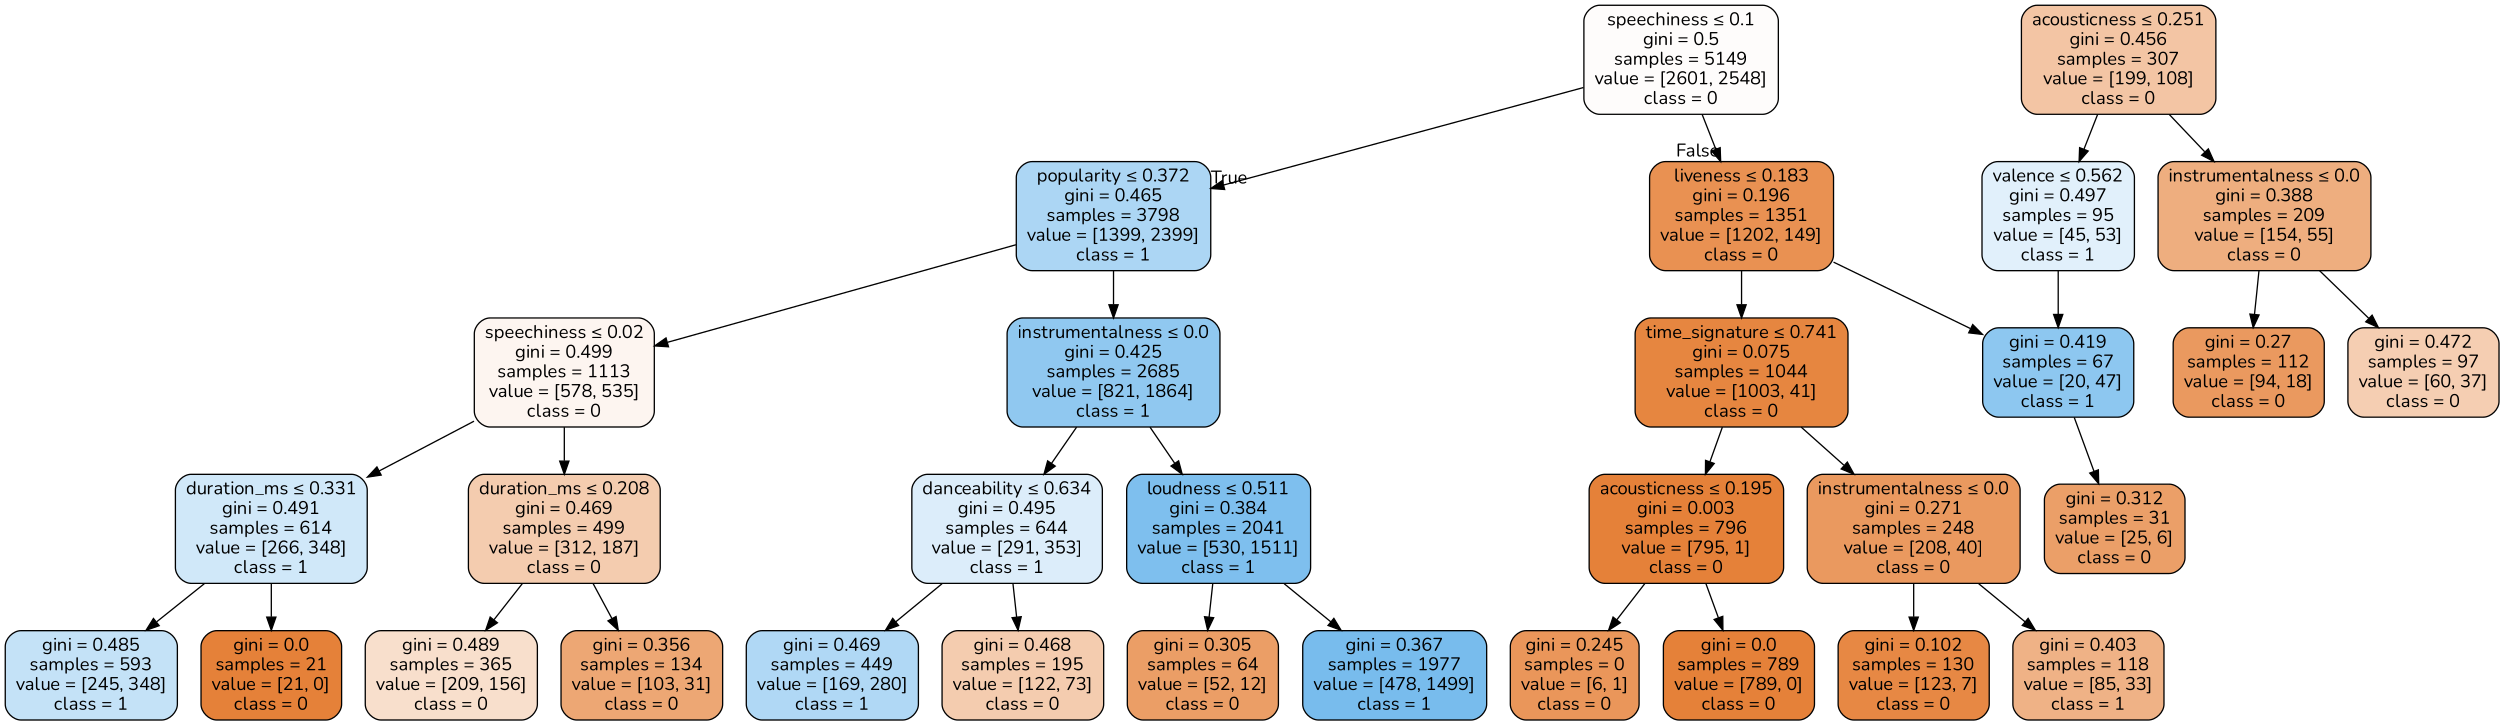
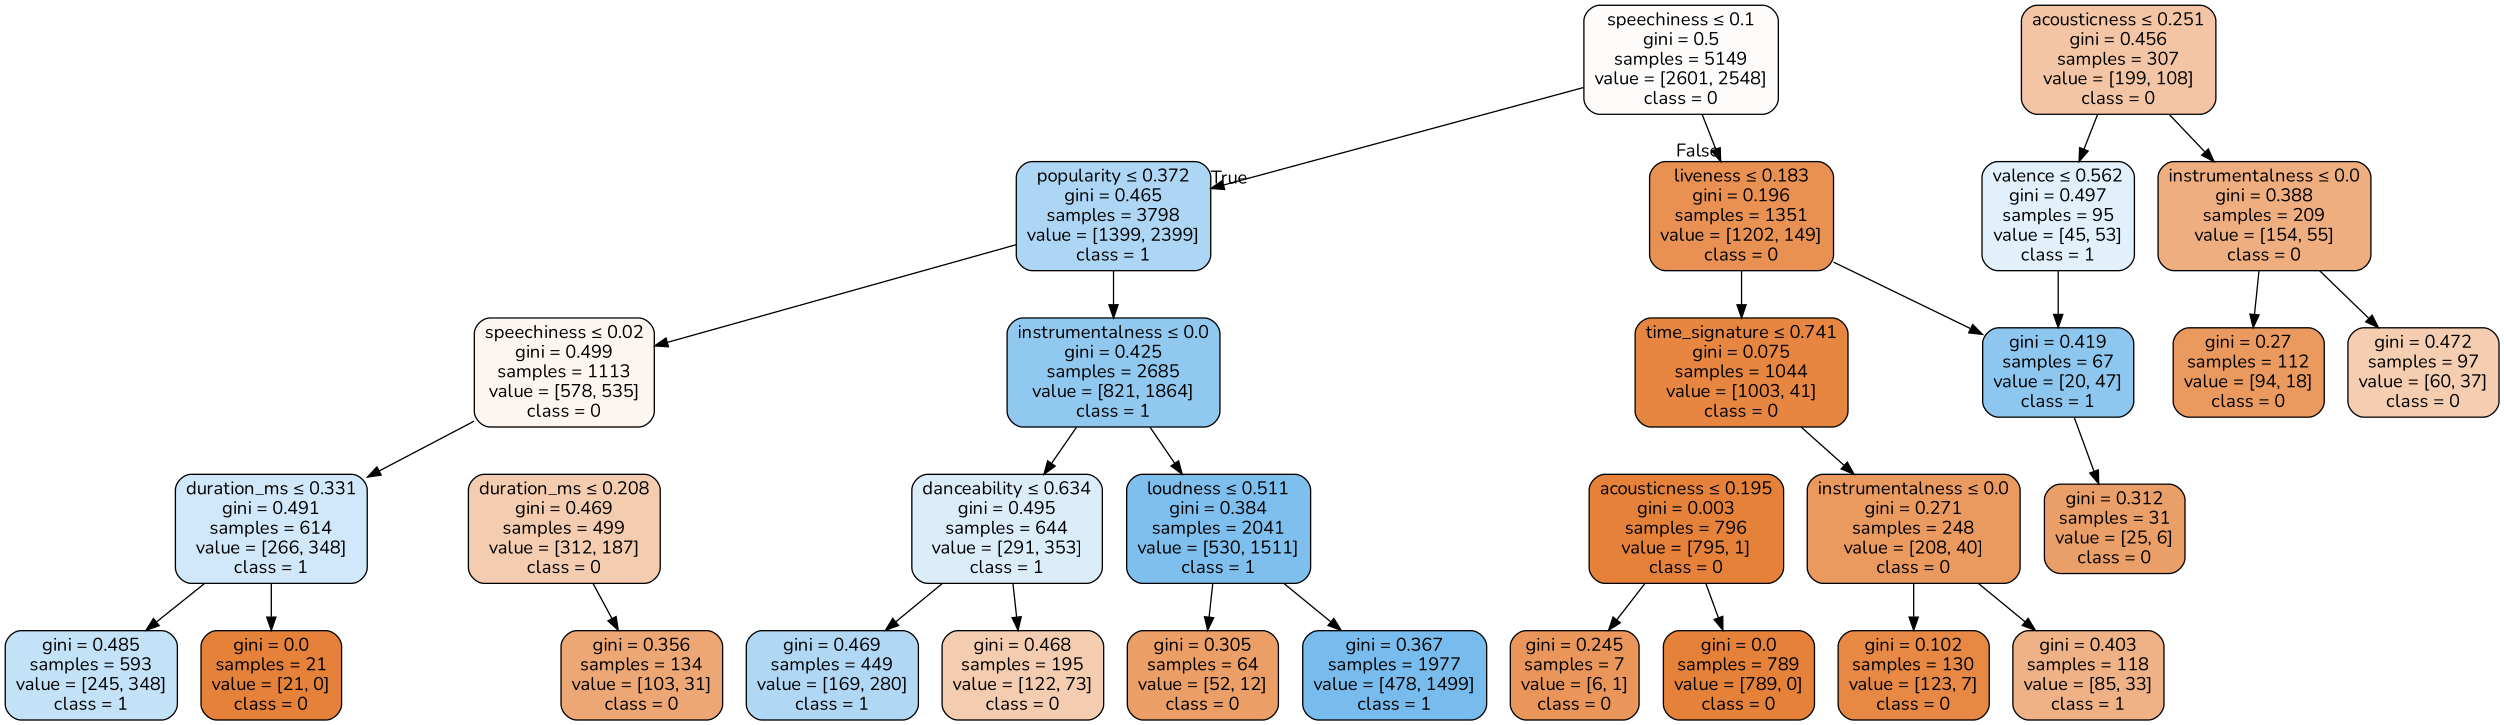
edge "speechiness ≤ 0.02" -> "duration_ms ≤ 0.208": removed
edge "time_signature ≤ 0.741" -> "acousticness ≤ 0.195": removed
node "gini = 0.245": text "samples = 0" -> "samples = 7"
node "gini = 0.489": removed
